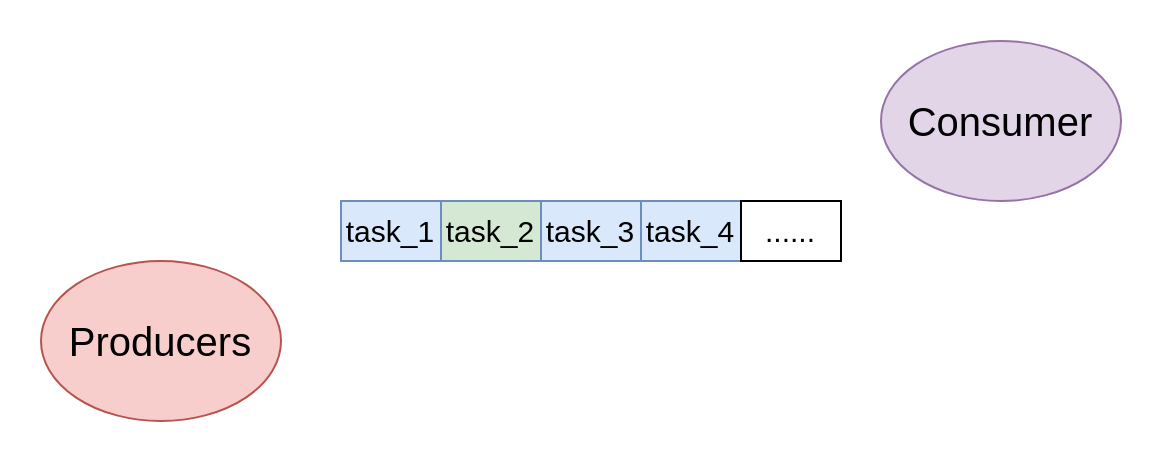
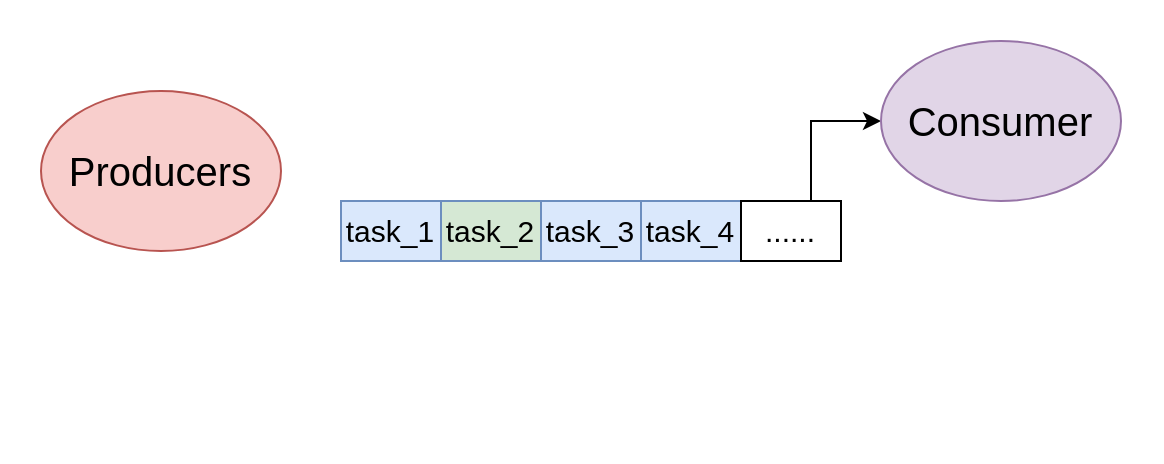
edge "task_4" -> "Consumer": added
node "Producers": moved (161, 341) -> (161, 171)
